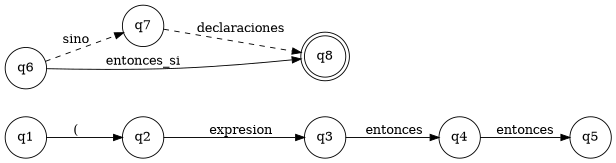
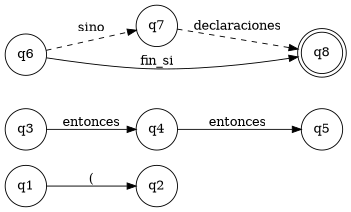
edge "q6" -> "q8": label "entonces_si" -> "fin_si"
edge "q2" -> "q3": removed, label "expresion"
